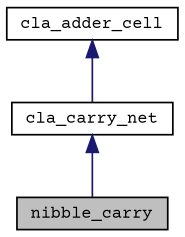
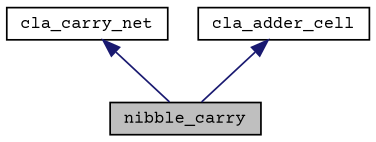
edge "cla_carry_net" -> "cla_adder_cell": now "nibble_carry" -> "cla_adder_cell"
